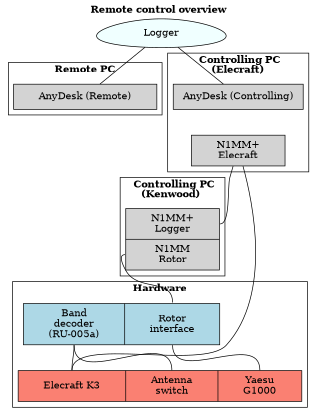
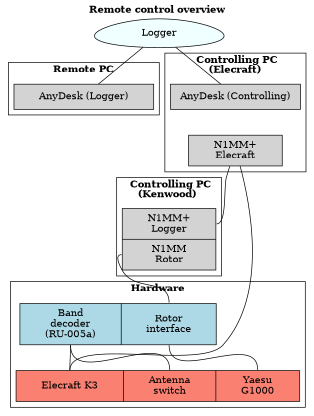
node "AnyDesk (Remote)": label "AnyDesk (Remote)" -> "AnyDesk (Logger)"
